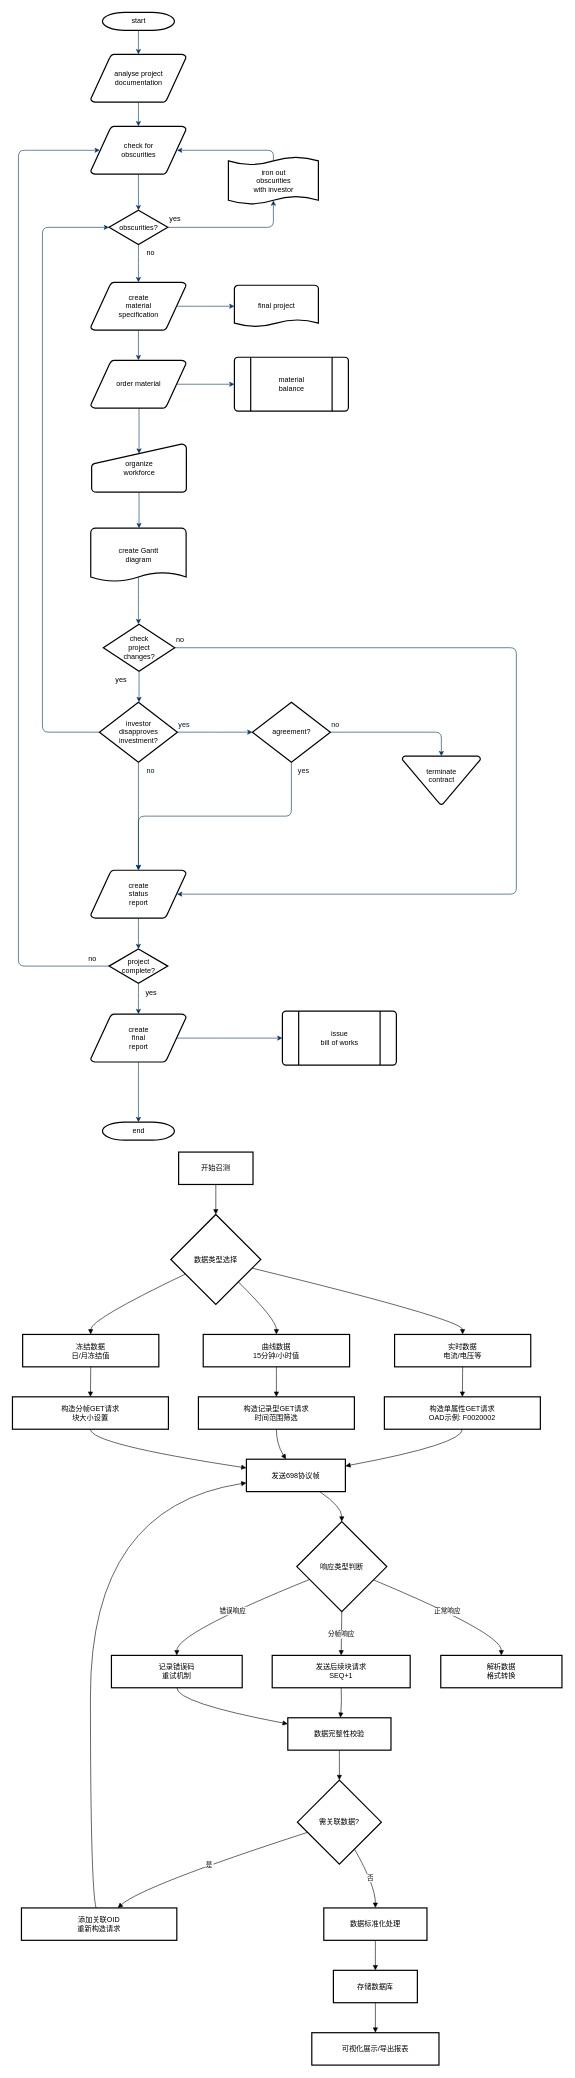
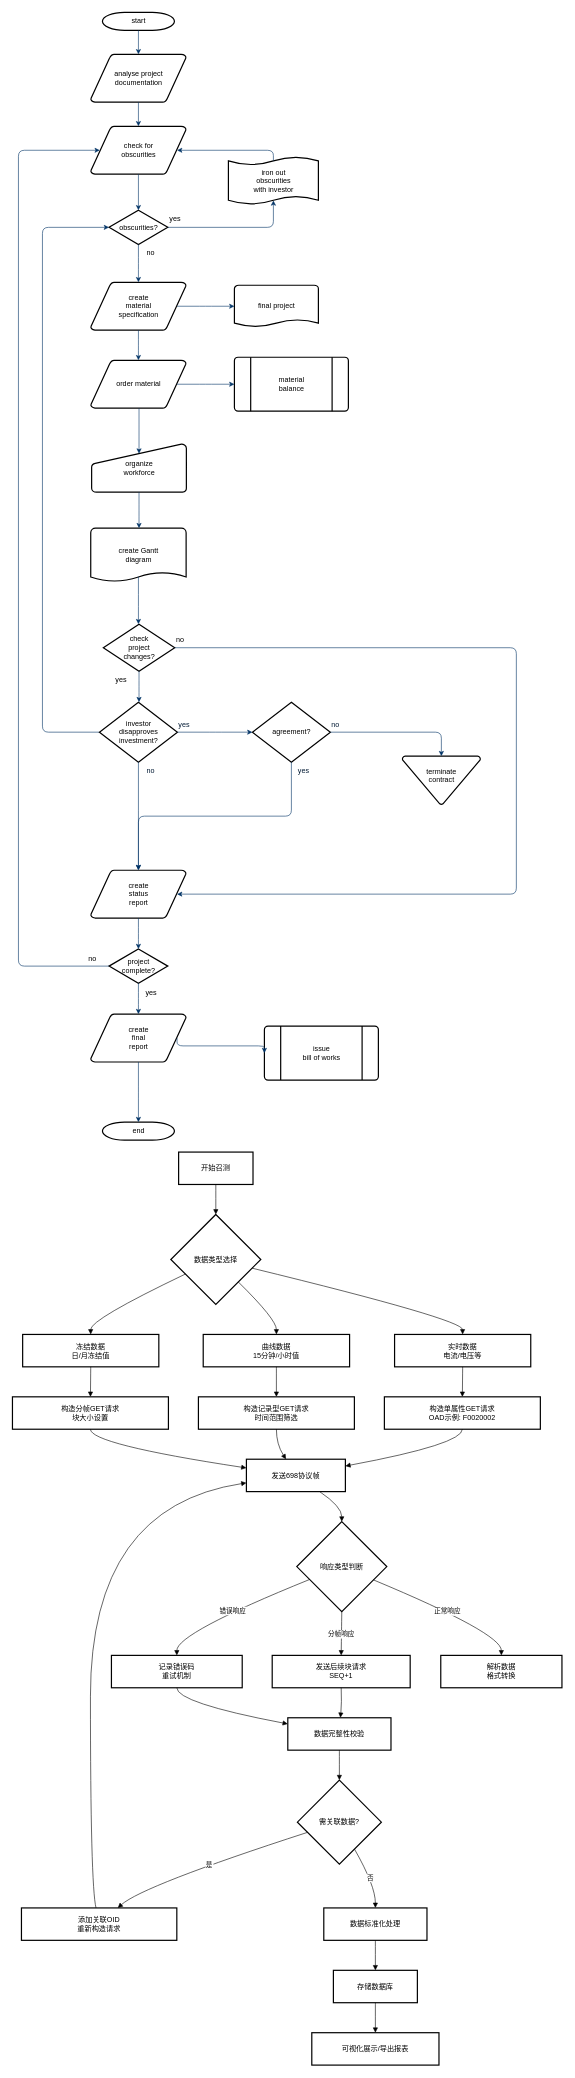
node "issue bill of works": moved (339, 1038) -> (321, 1053)
